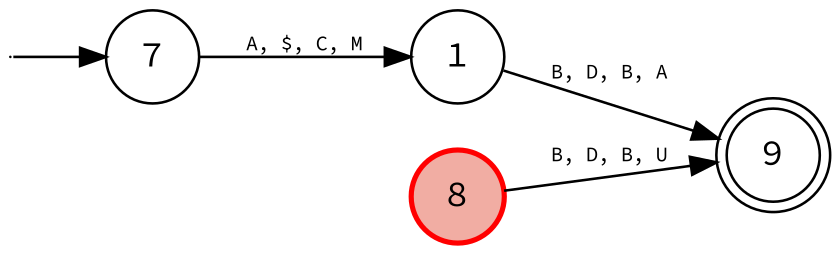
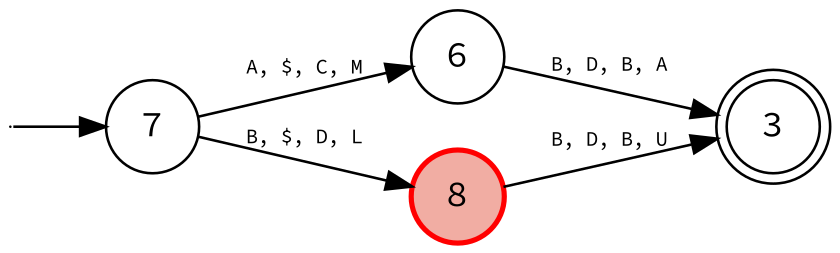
node "1": label "1" -> "6"
node "9": label "9" -> "3"
edge "7" -> "8": added, label "B, $, D, L"
